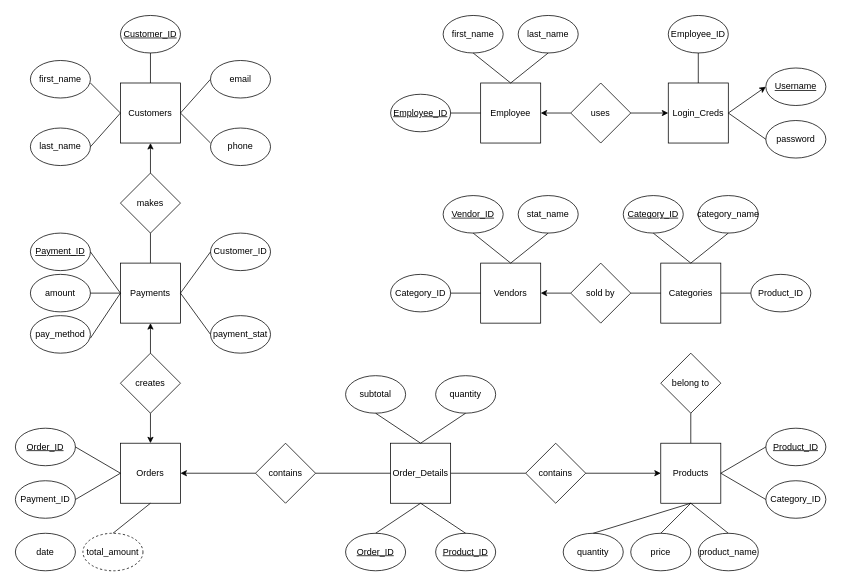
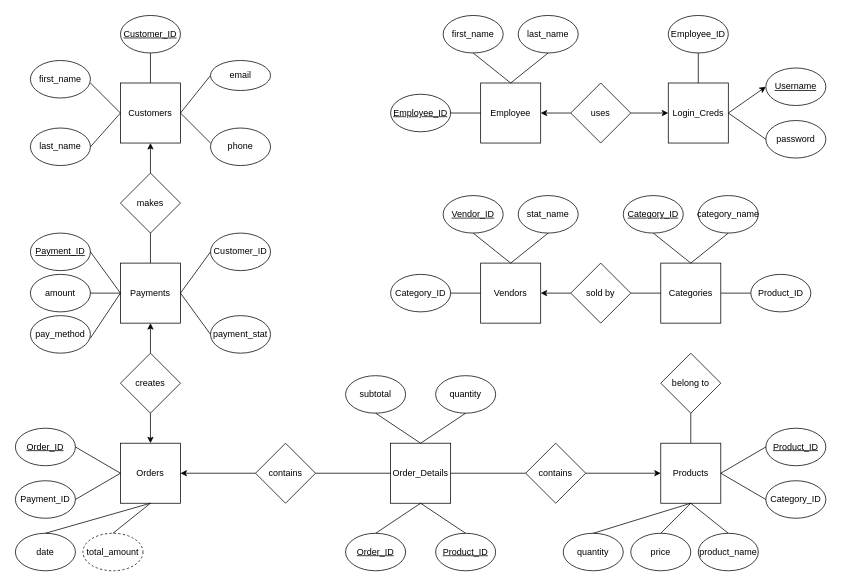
node "email": size 60x38 -> 60x30
edge "Orders" -- "date": added
